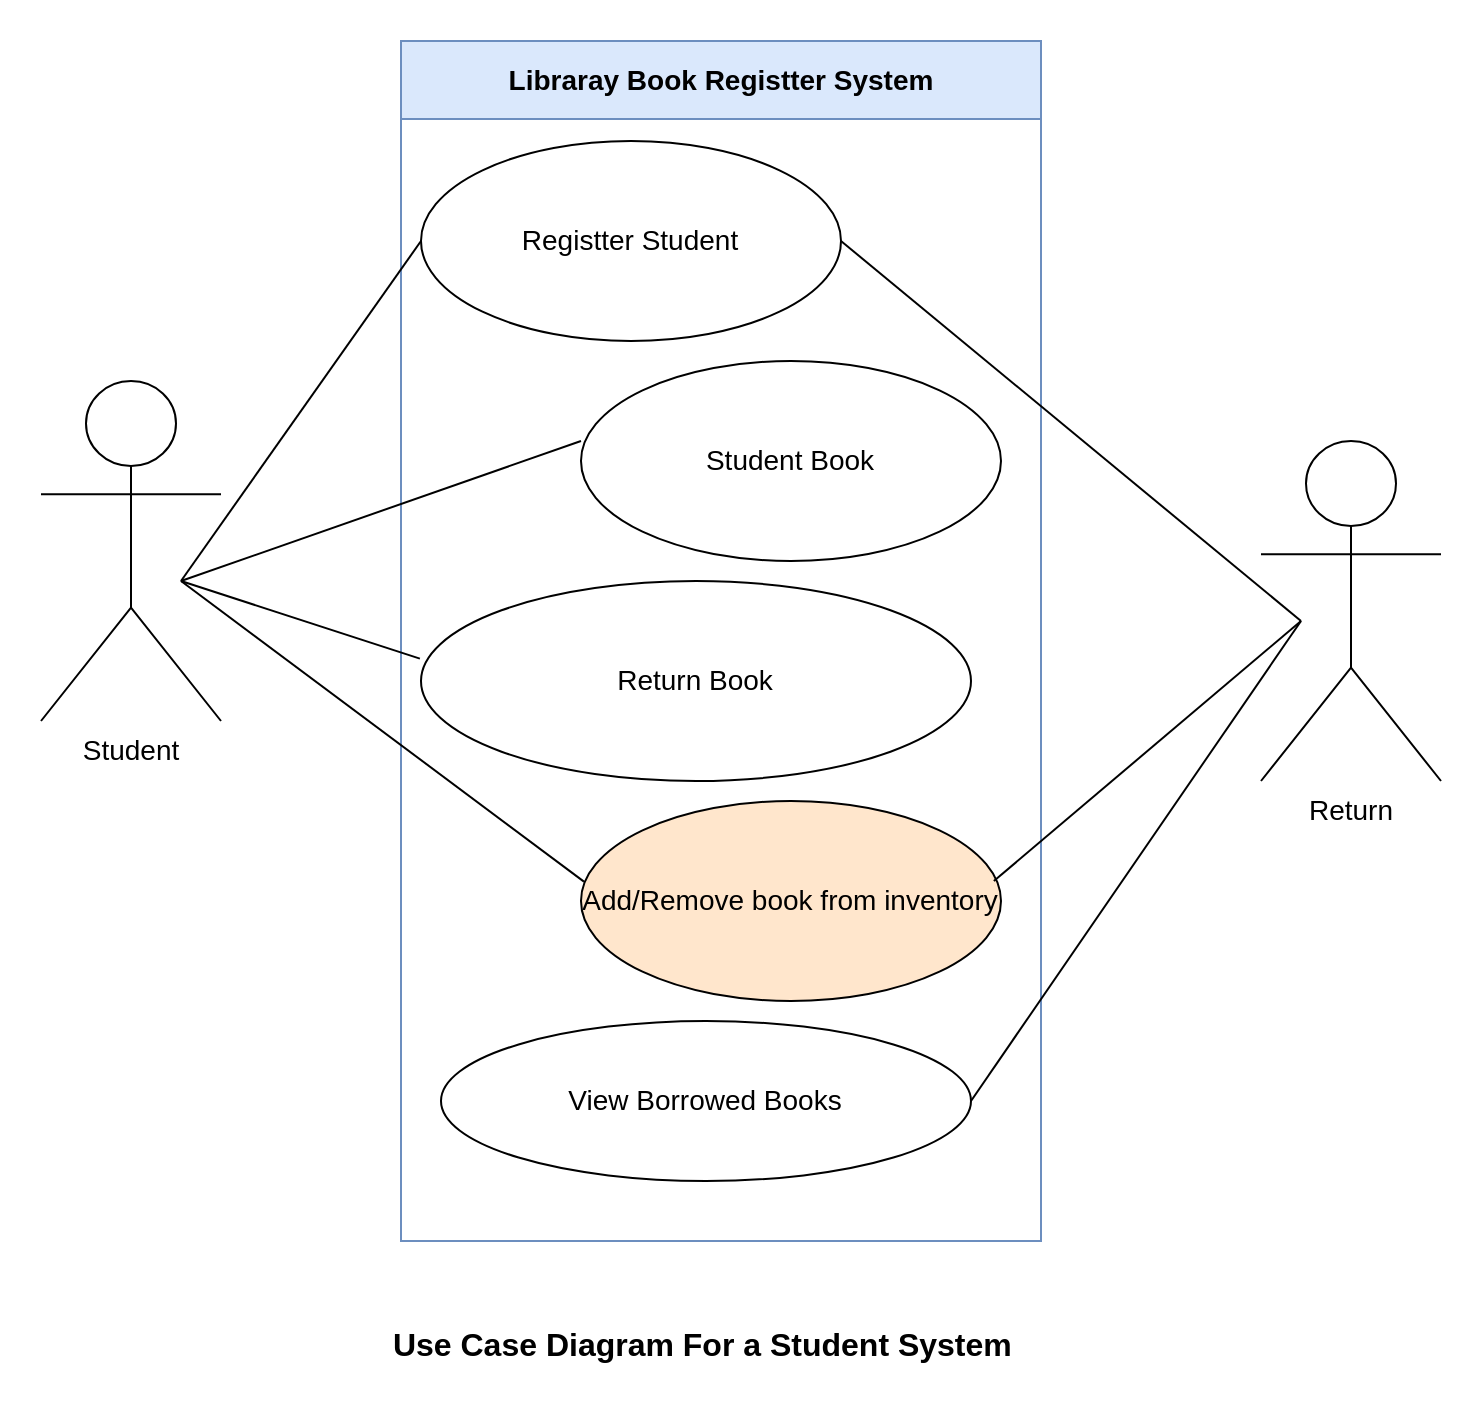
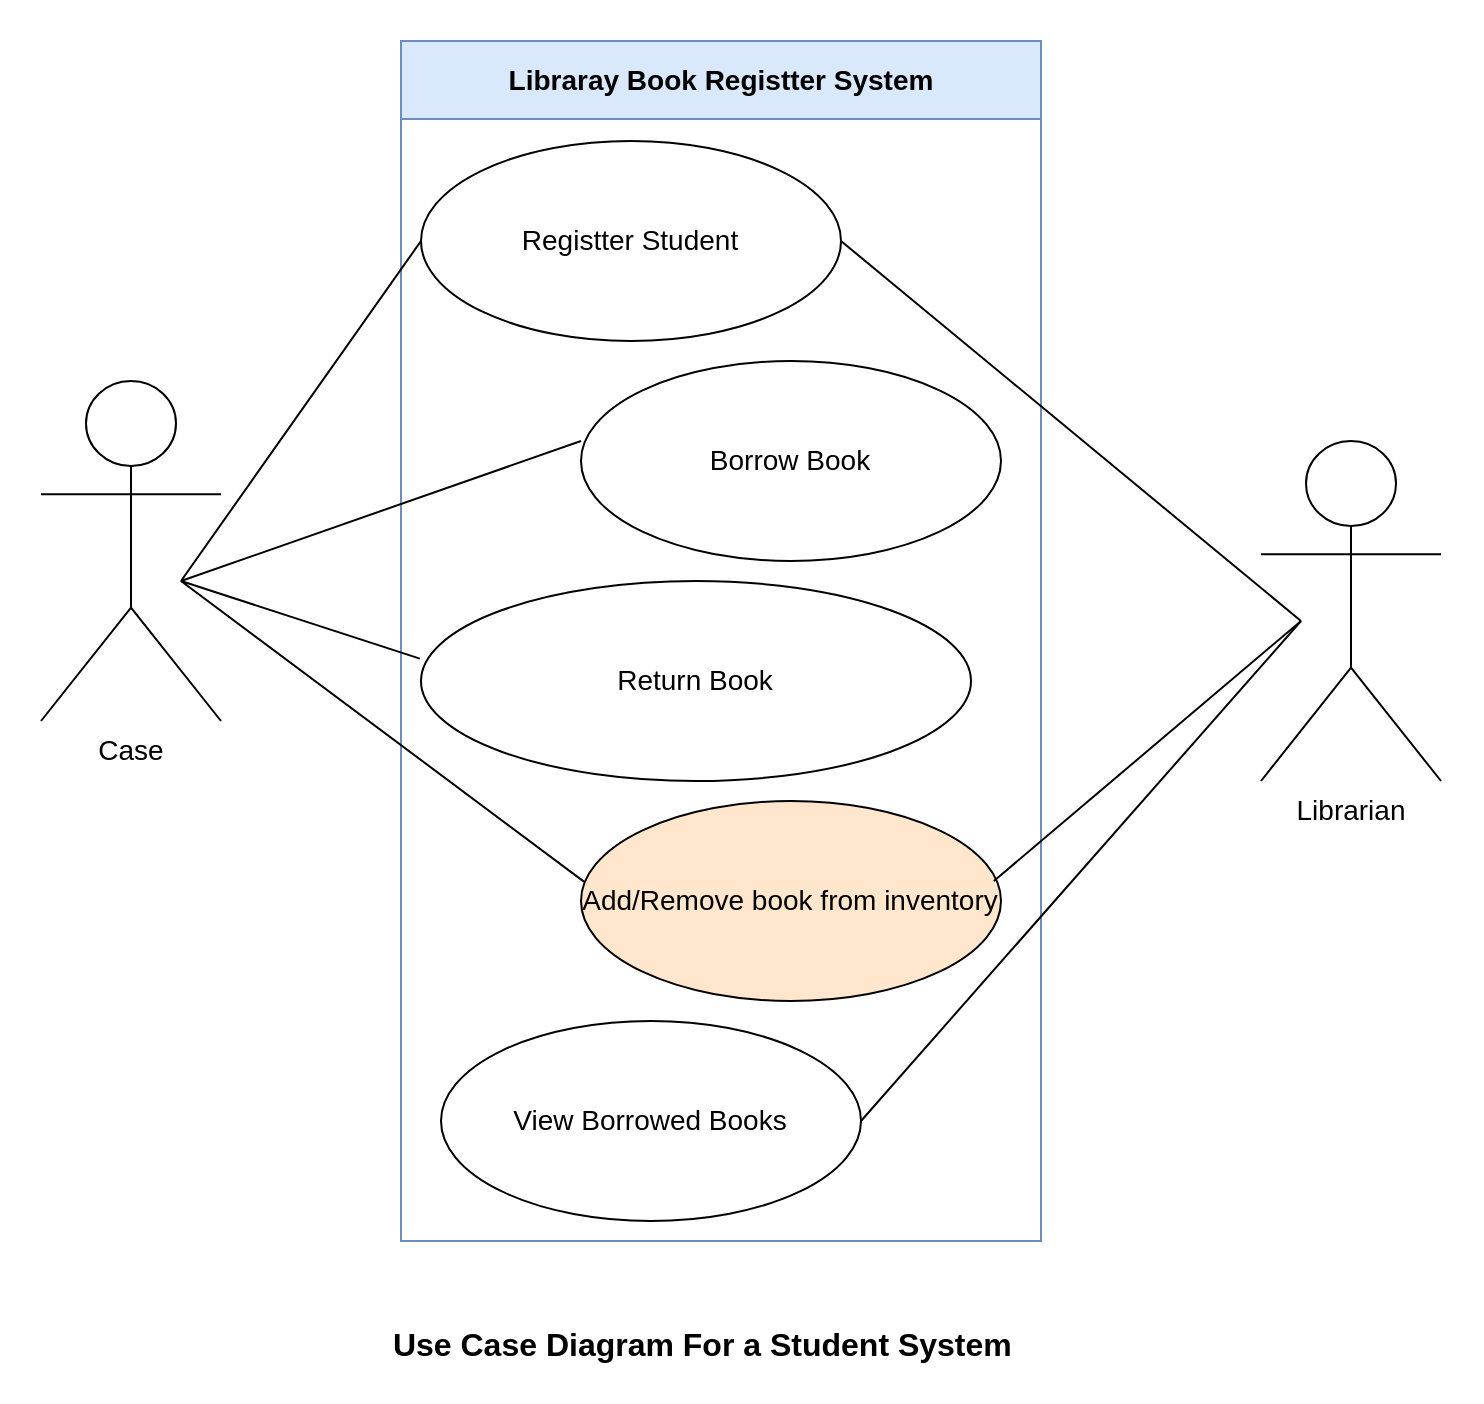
node "Student Book": label "Student Book" -> "Borrow Book"
node "Student": label "Student" -> "Case"
node "Return": label "Return" -> "Librarian"
node "View Borrowed Books": size 530x160 -> 420x200
